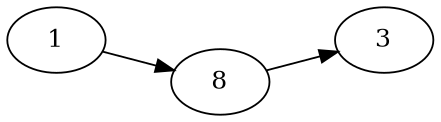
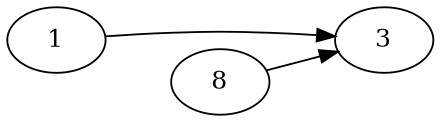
edge "1" -> "8": now "1" -> "3"
